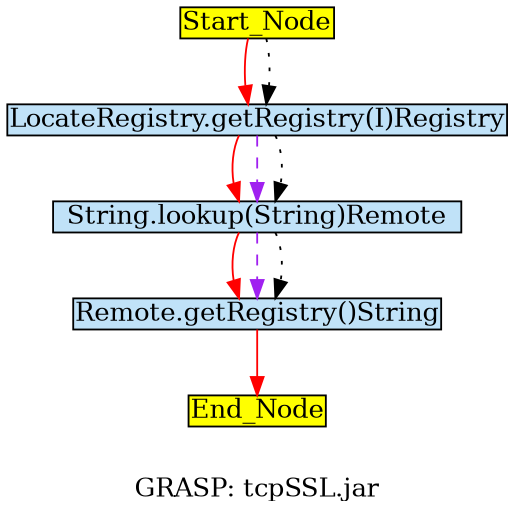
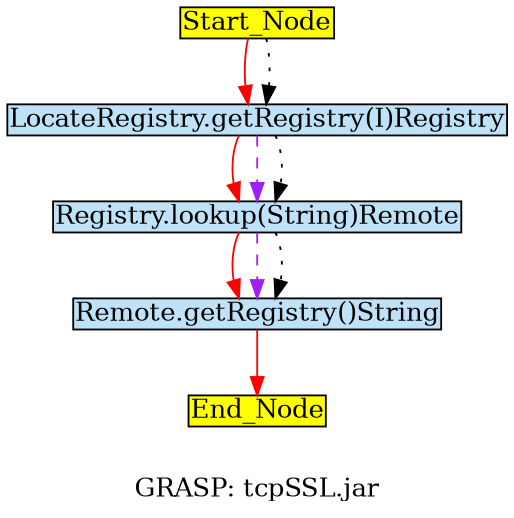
node "String.lookup(String)Remote": label "String.lookup(String)Remote" -> "Registry.lookup(String)Remote"
